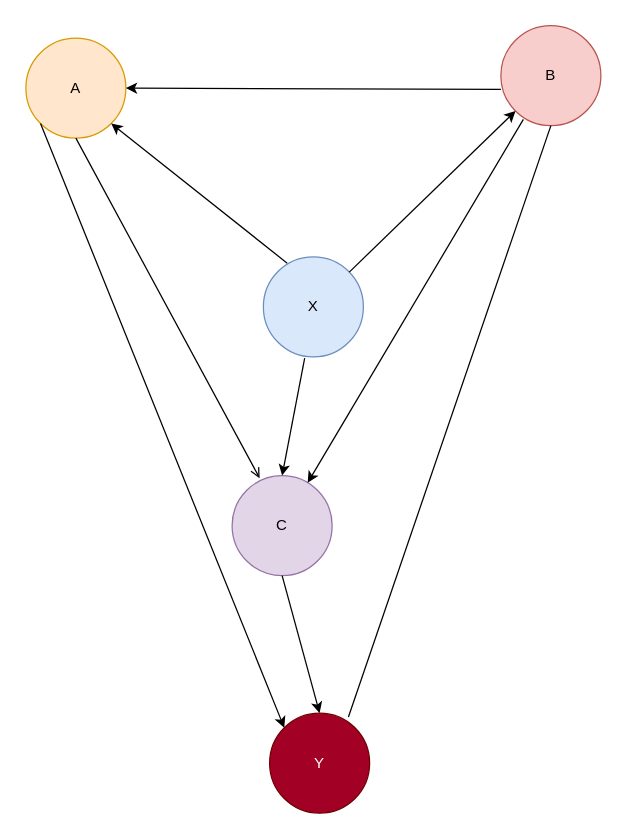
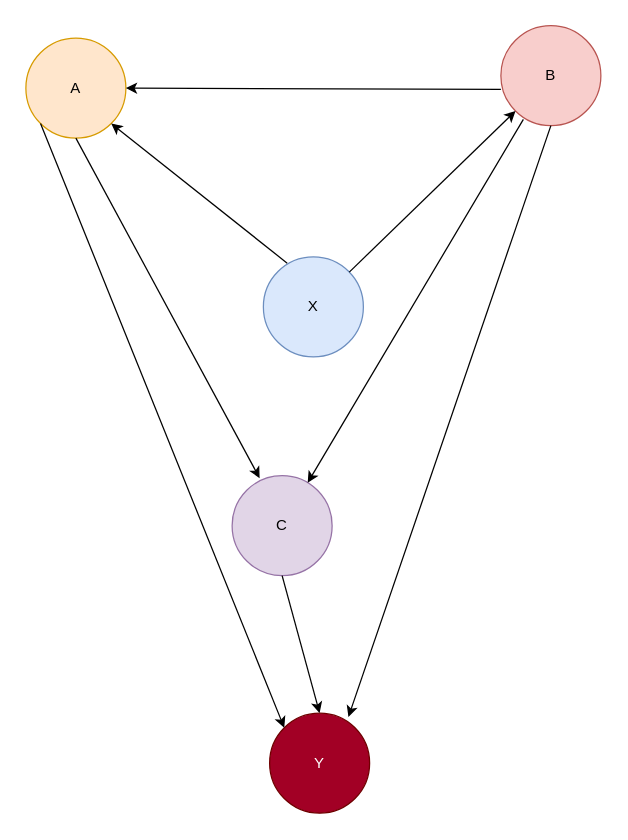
edge "X" -> "C": removed
edge "A" -> "C": arrowhead open -> classic
edge "B" -- "Y": arrowhead none -> classic
